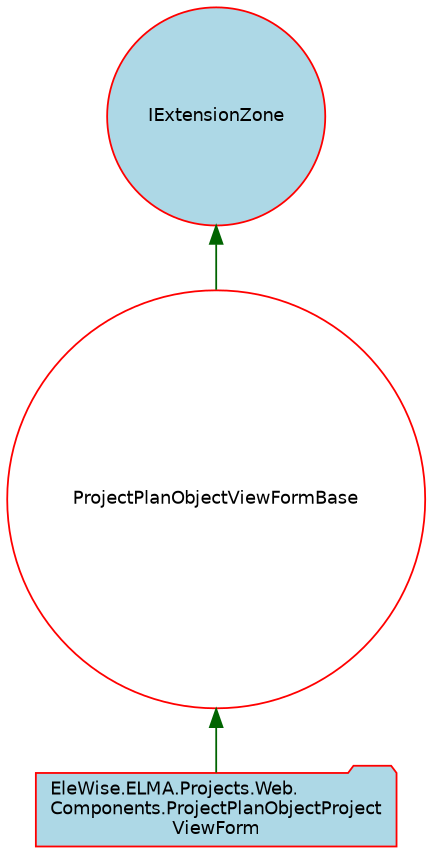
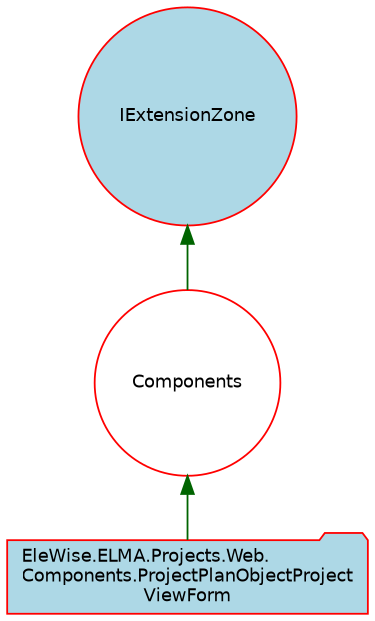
node "ProjectPlanObjectViewFormBase": label "ProjectPlanObjectViewFormBase" -> "Components"
